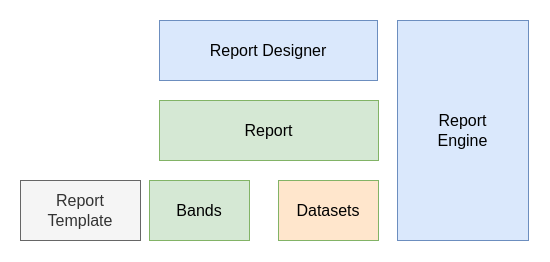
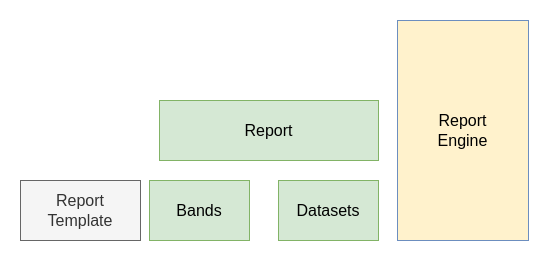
node "Report Designer": removed
node "Report Engine": fillcolor #dae8fc -> #fff2cc
node "Datasets": fillcolor #ffe6cc -> #d5e8d4
